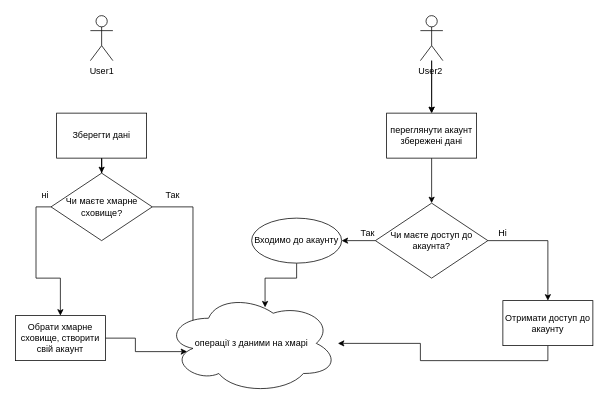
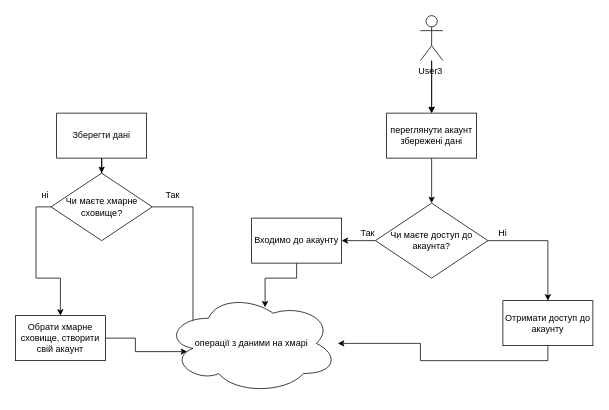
node "User1": removed
node "User2": label "User2" -> "User3"
node "Входимо до акаунту": shape ellipse -> rectangle
